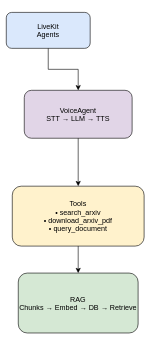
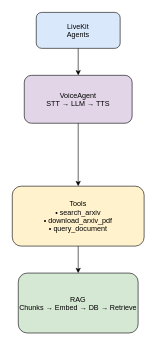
node "LiveKit Agents": moved (48, 30) -> (78, 30)
node "VoiceAgent STT → LLM → TTS": moved (78, 114) -> (78, 99)
